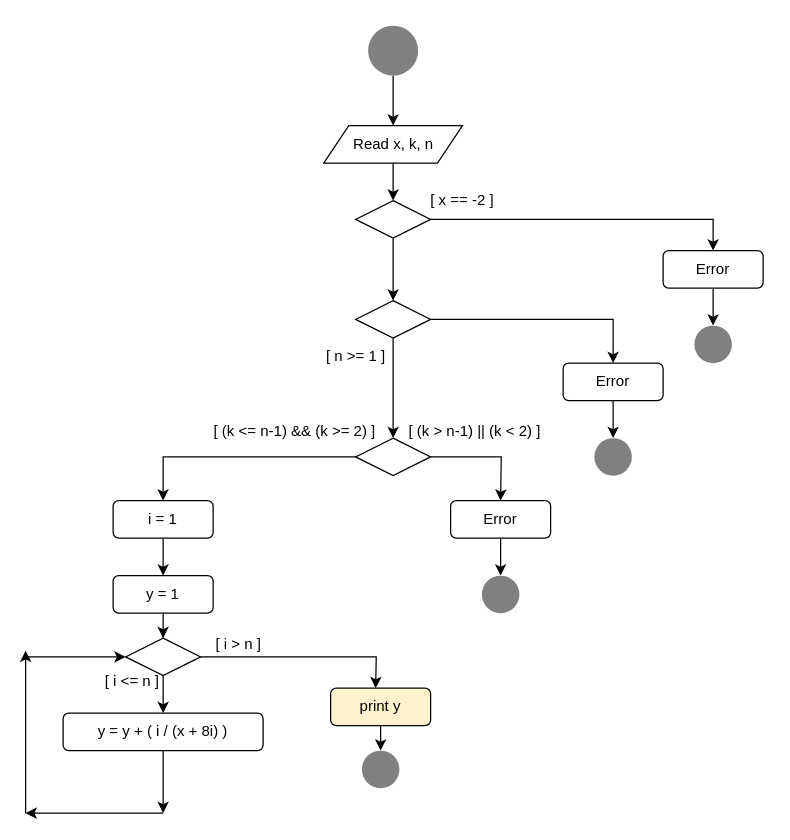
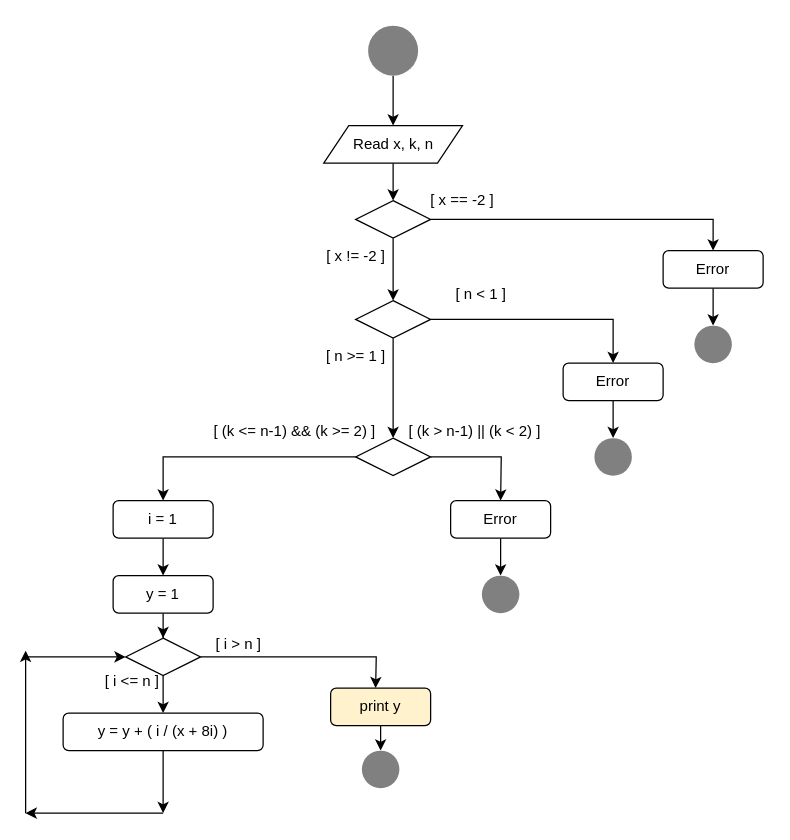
node "[ x != -2 ]": added
node "[ n < 1 ]": added
